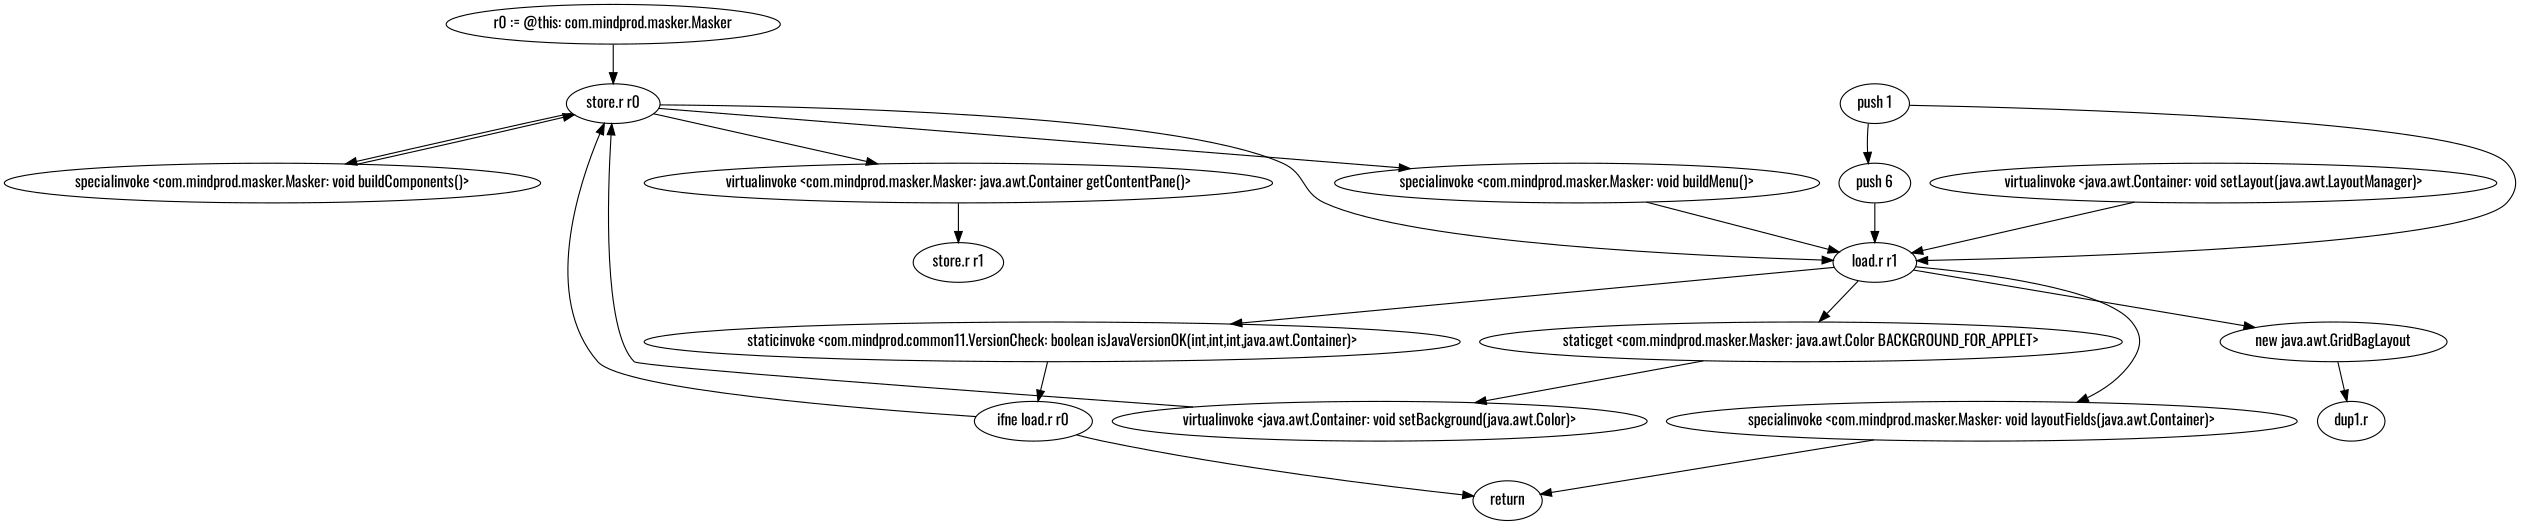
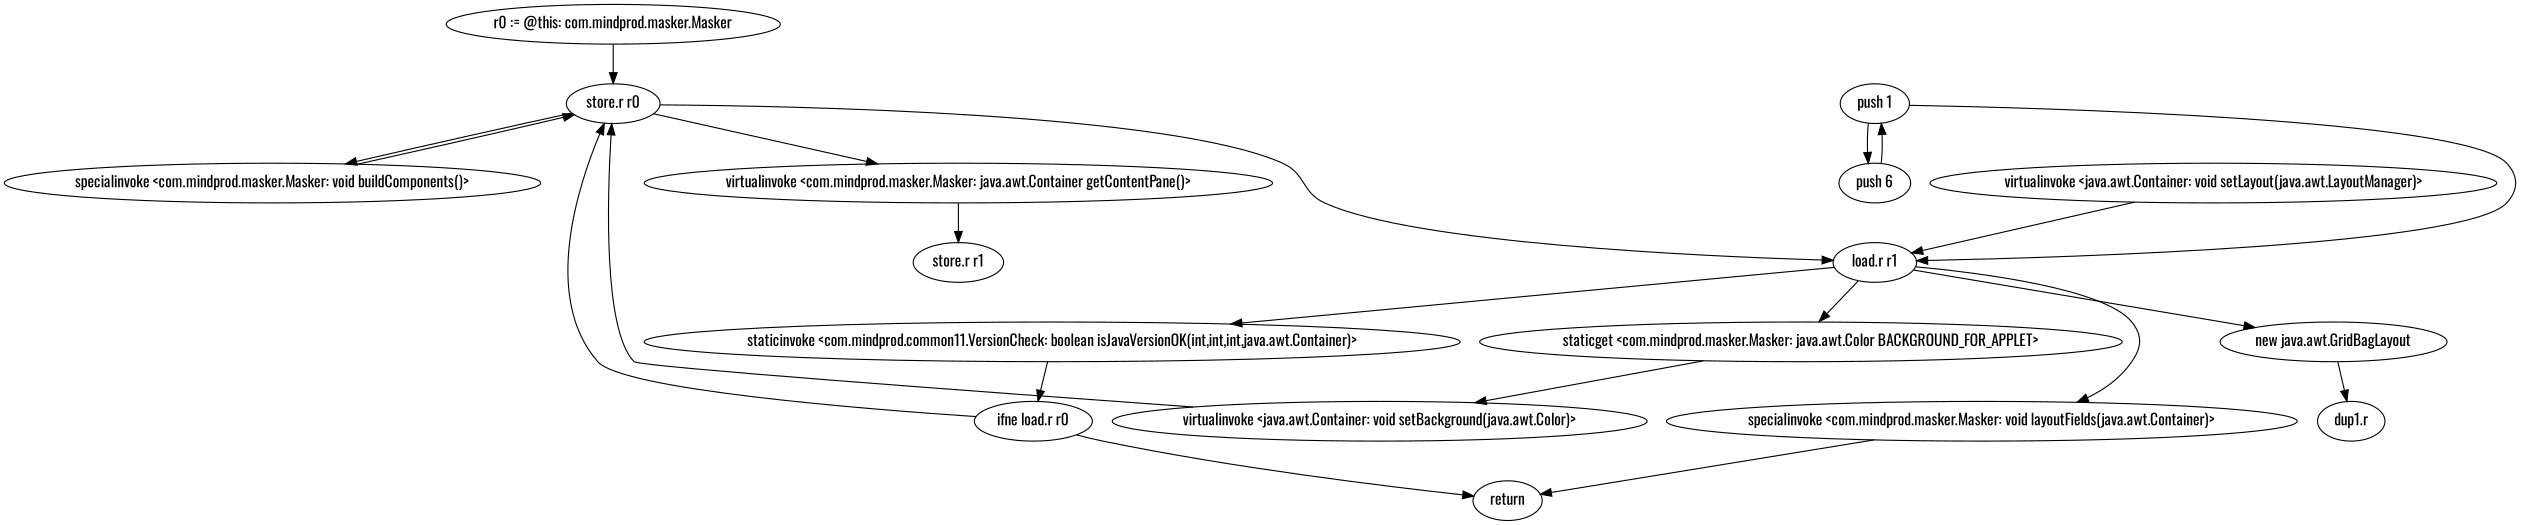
node "specialinvoke <com.mindprod.masker.Masker: void buildMenu()>": removed
edge "push 6" -> "load.r r1": now "push 6" -> "push 1"
